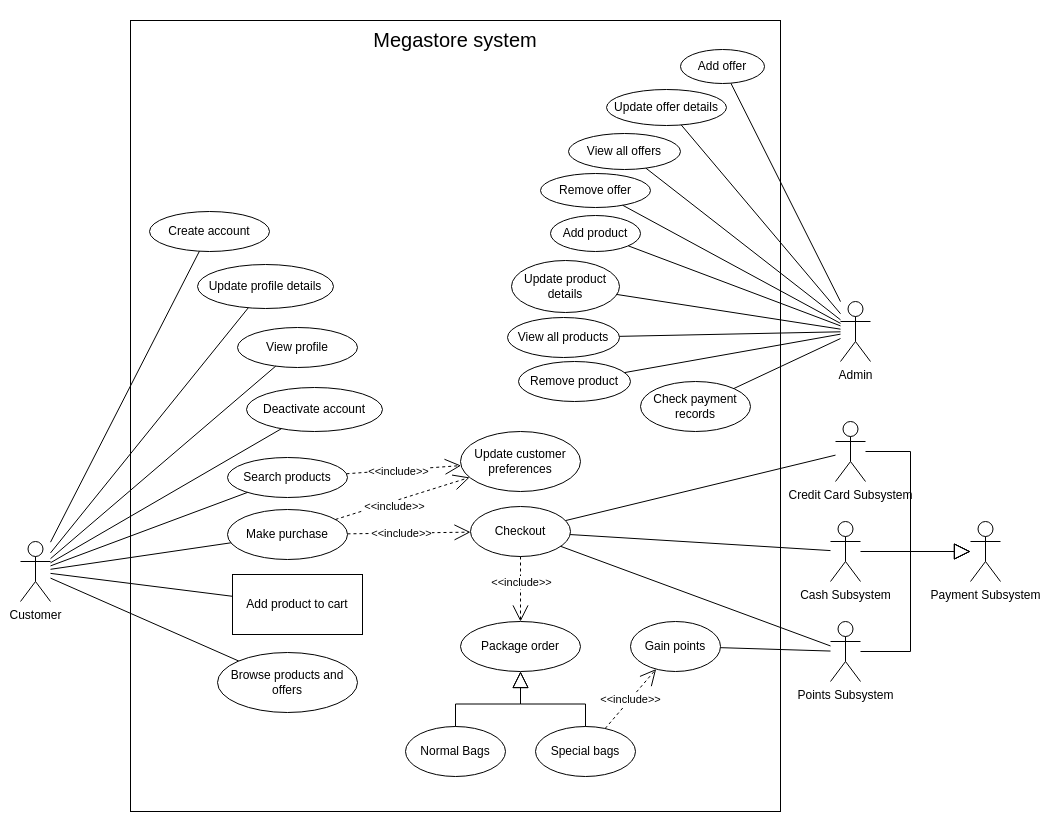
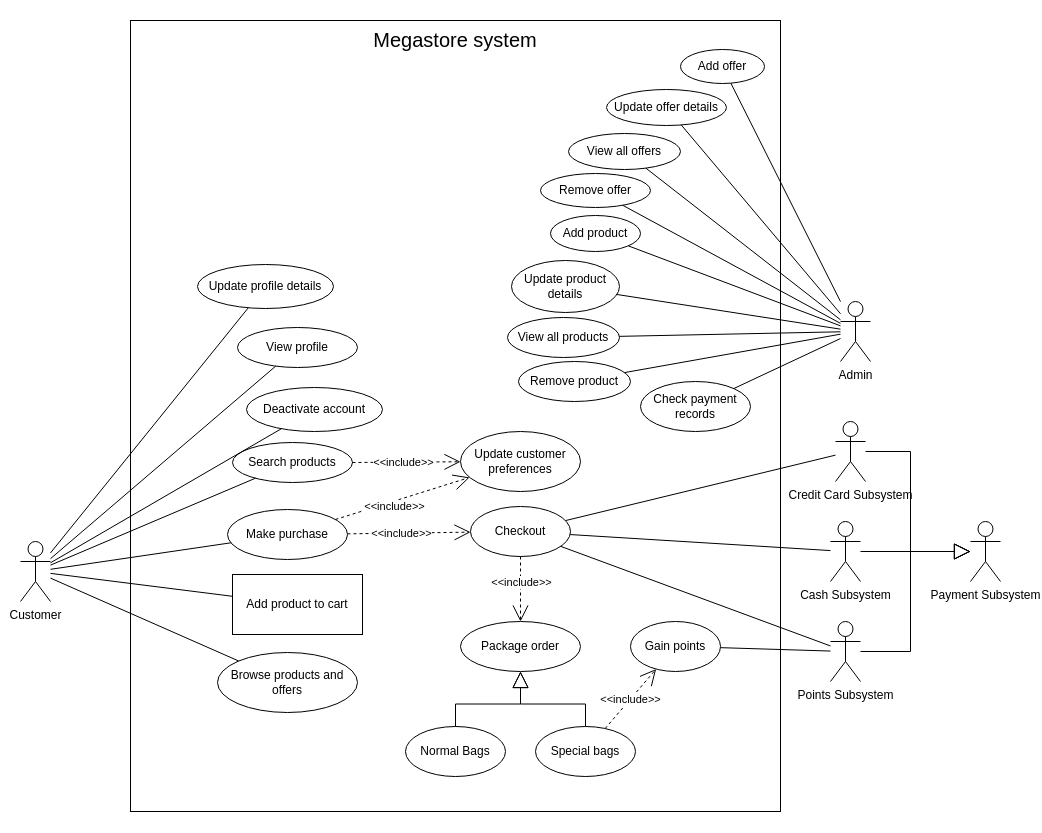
node "Create account": removed
edge "Create account" -- "Customer": removed
node "Search products": moved (288, 478) -> (293, 463)
